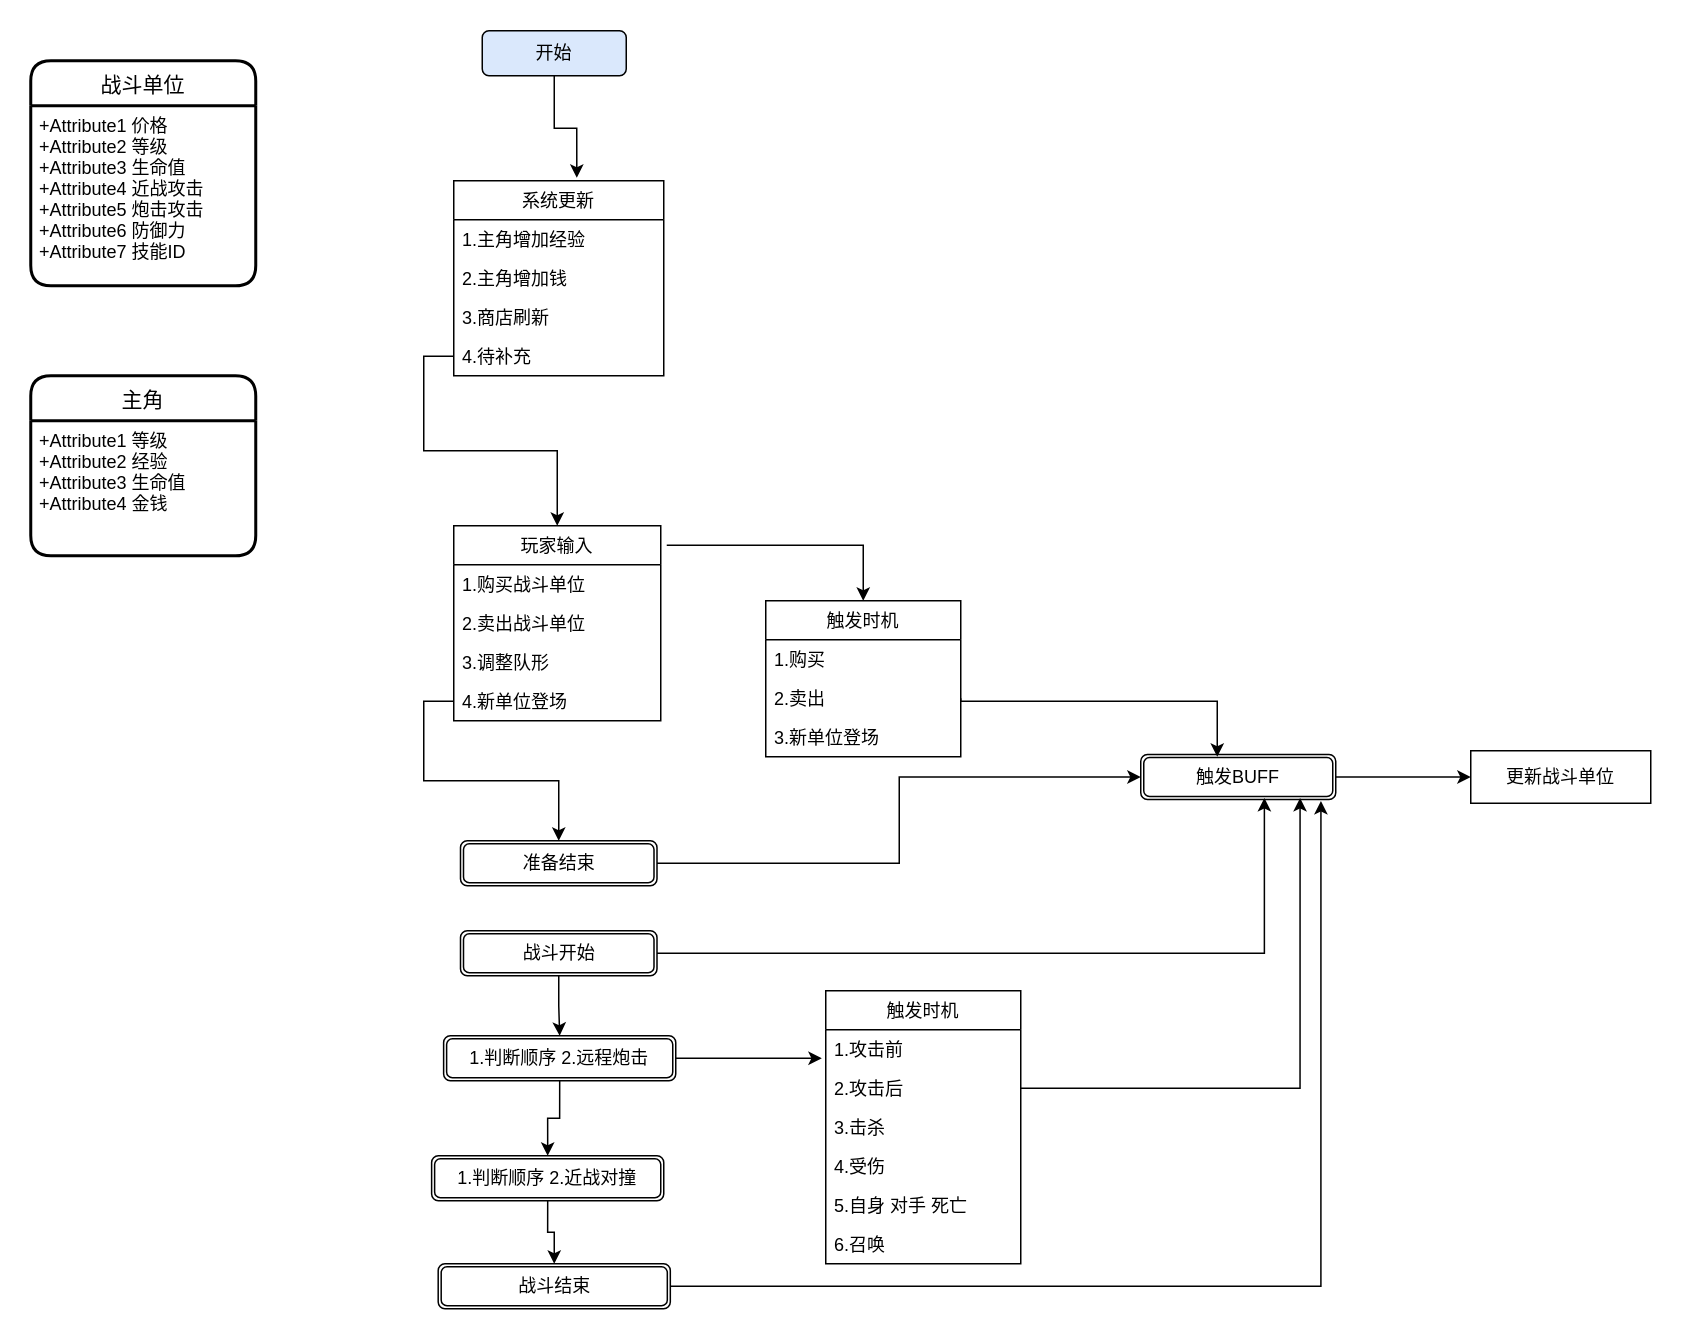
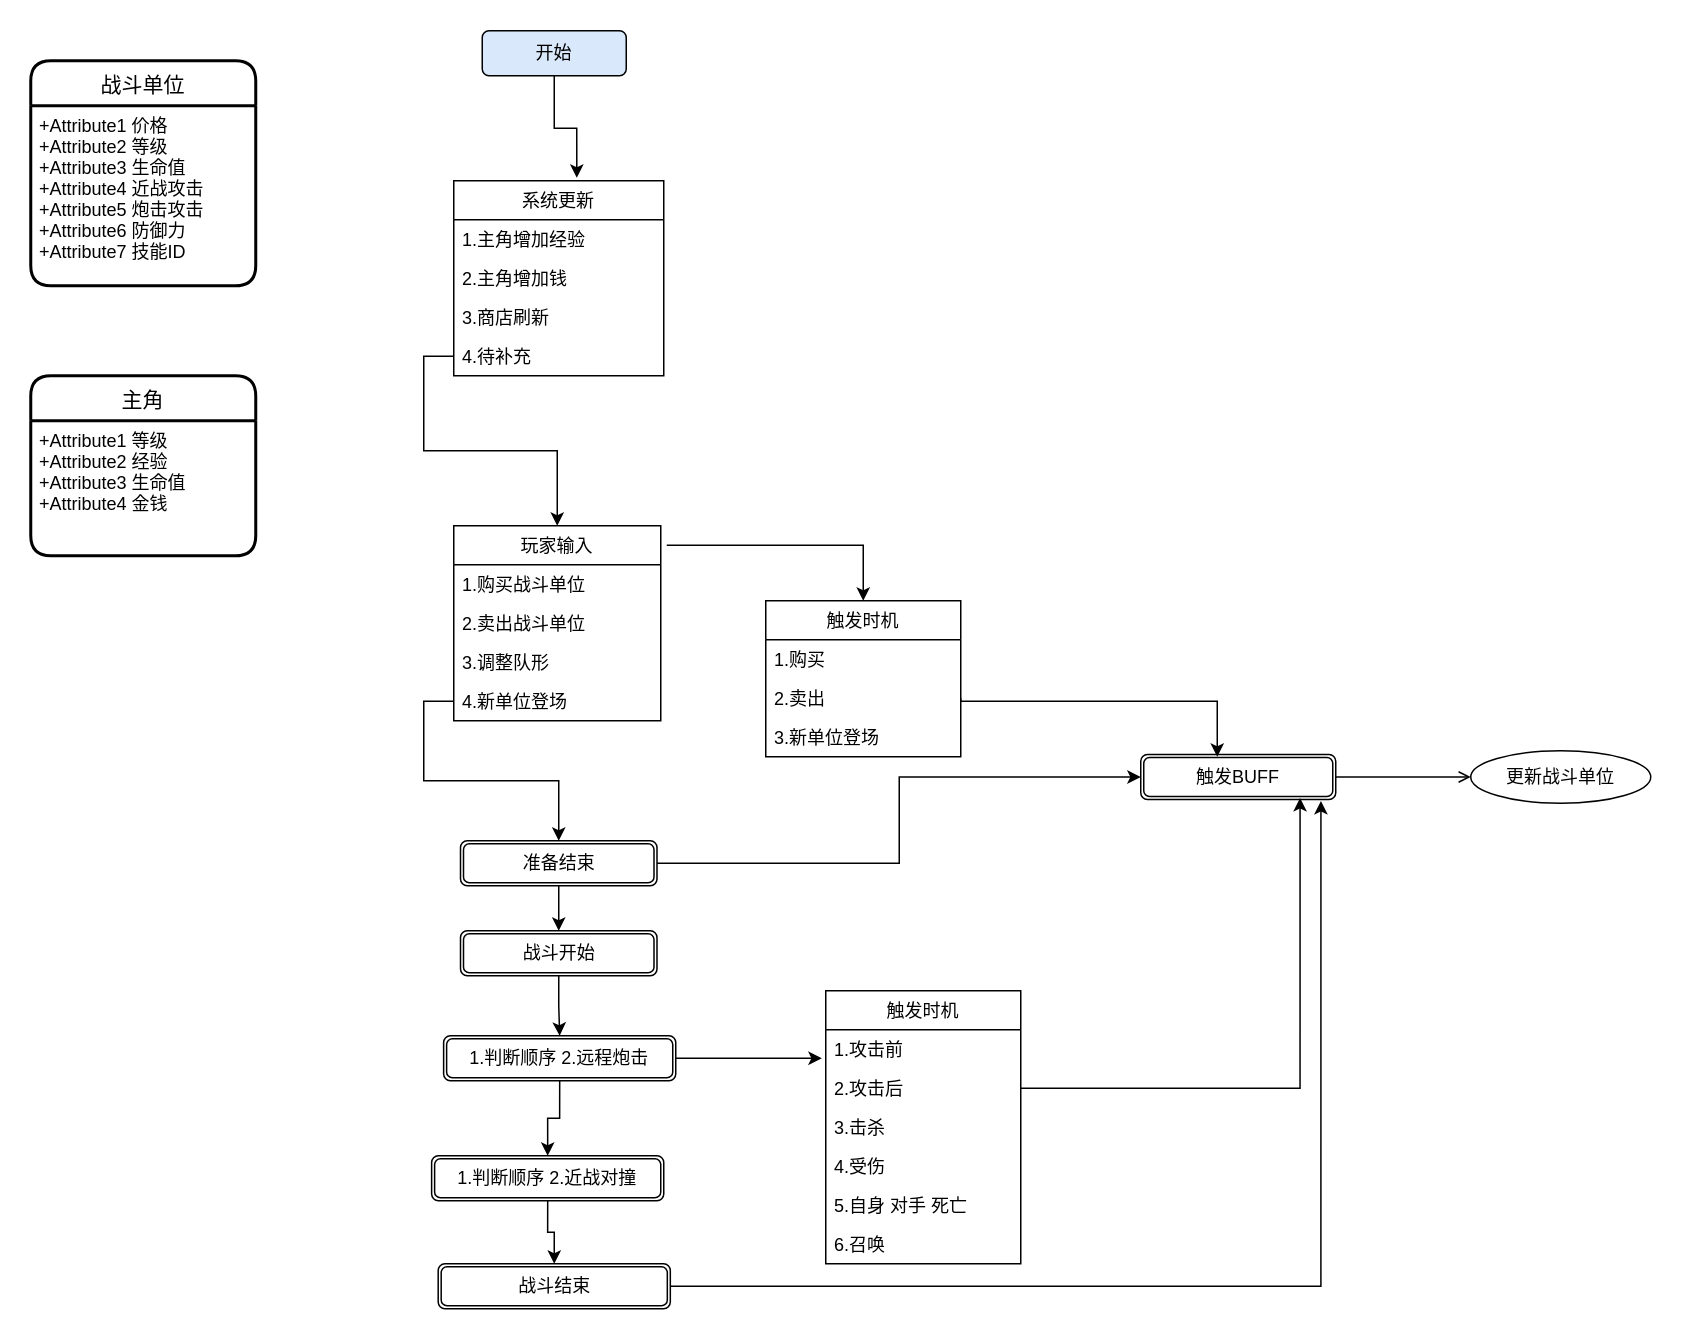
edge "触发BUFF" -> "更新战斗单位": arrowhead classic -> open
node "更新战斗单位": shape rectangle -> ellipse
edge "准备结束" -> "战斗开始": added
edge "战斗开始" -> "触发BUFF": removed
